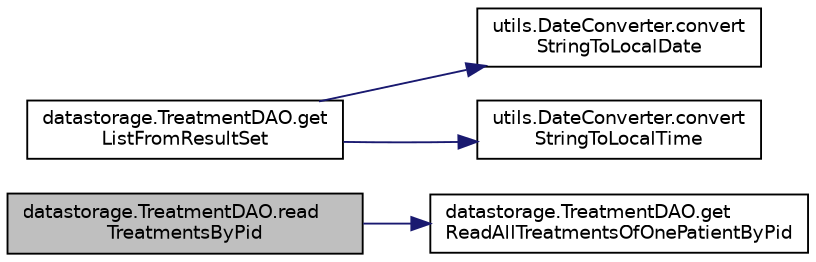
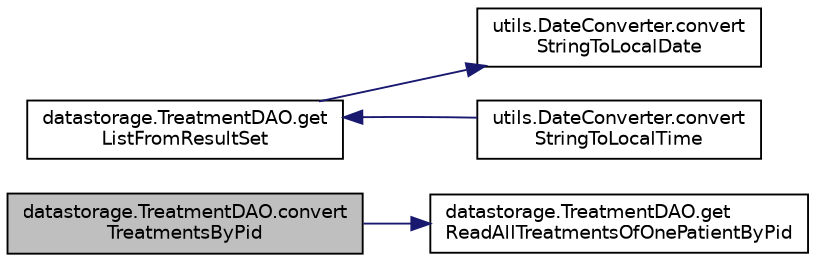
edge "datastorage.TreatmentDAO.get ListFromResultSet" -> "utils.DateConverter.convert StringToLocalTime": reversed
node "datastorage.TreatmentDAO.read TreatmentsByPid": label "datastorage.TreatmentDAO.read TreatmentsByPid" -> "datastorage.TreatmentDAO.convert TreatmentsByPid"
